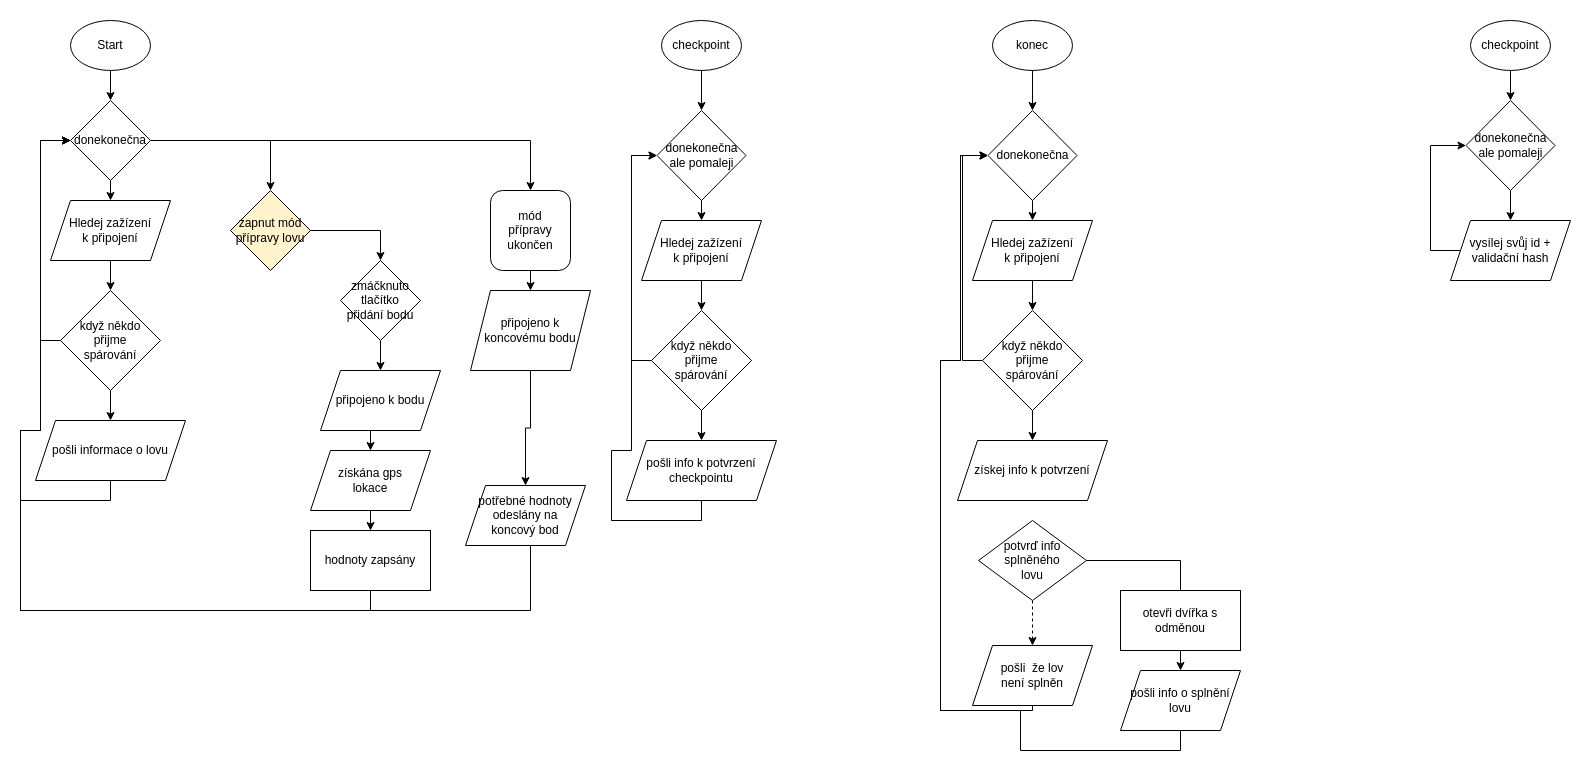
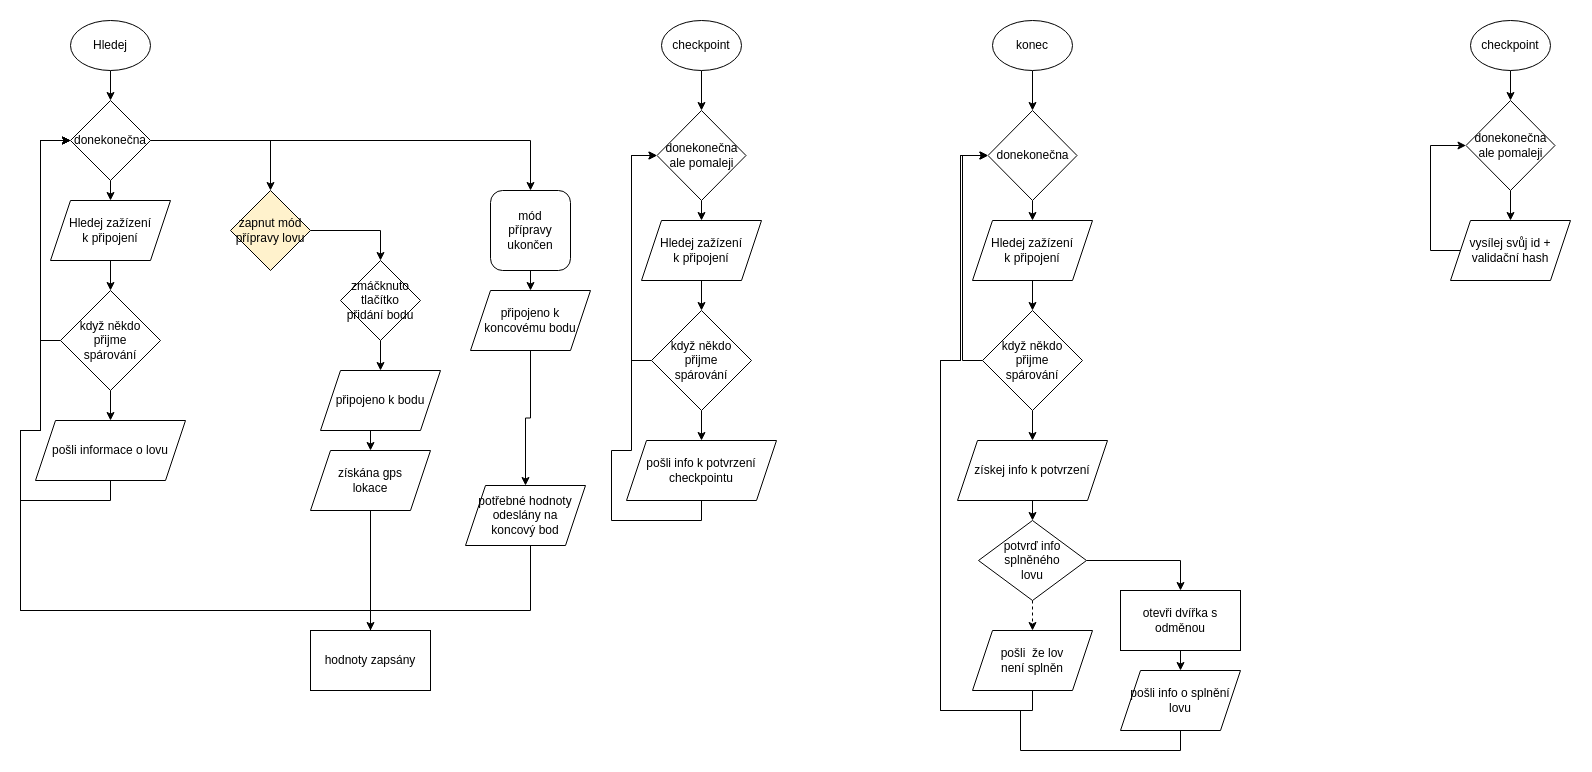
node "Start": label "Start" -> "Hledej"
node "připojeno k koncovému bodu": size 120x80 -> 120x60
edge "získej info k potvrzení" -> "potvrď info splněného lovu": added
node "hodnoty zapsány": moved (371, 561) -> (371, 661)
edge "potvrď info splněného lovu" -- "otevři dvířka s odměnou": arrowhead none -> classic
node "pošli že lov není splněn": moved (1033, 676) -> (1033, 661)
